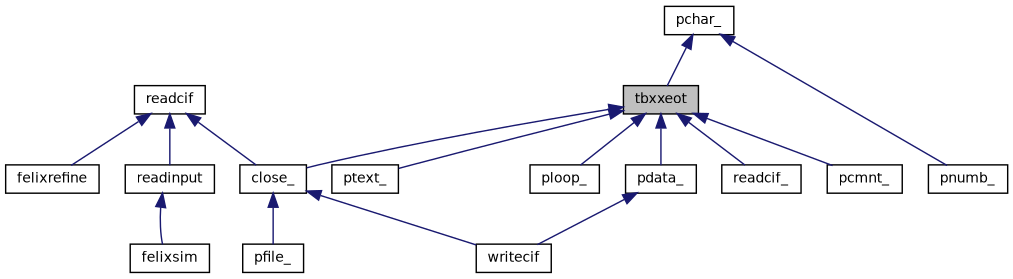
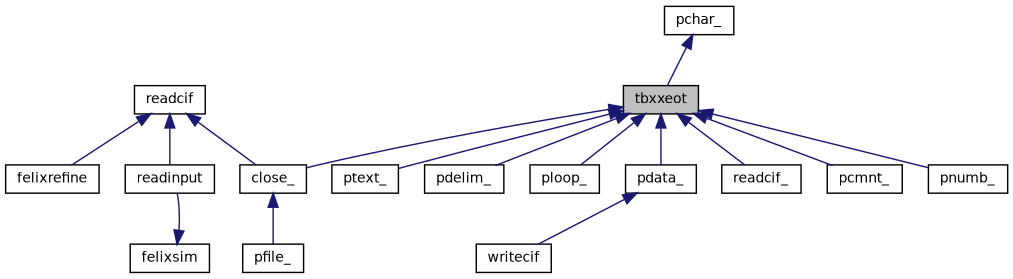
edge "pnumb_" -> "pchar_": now "pnumb_" -> "tbxxeot"
node "pdelim_": added
edge "writecif" -> "close_": removed
edge "felixsim" -> "readinput": reversed
